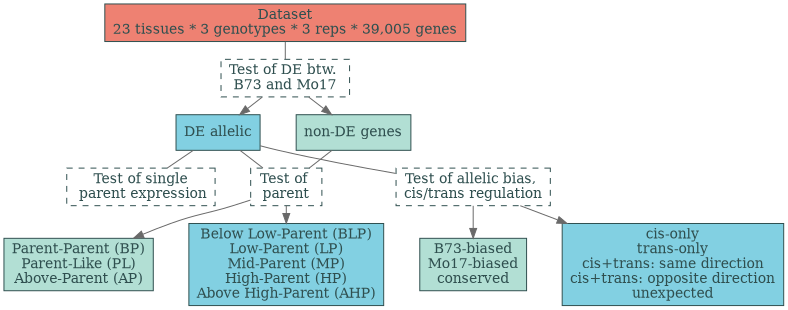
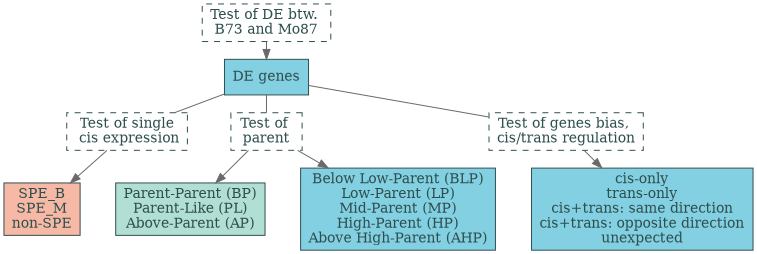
node "Dataset 23 tissues * 3 genotypes * 3 reps * 39,005 genes": removed
node "Test of DE btw. B73 and Mo17": label "Test of DE btw. B73 and Mo17" -> "Test of DE btw. B73 and Mo87"
node "DE allelic": label "DE allelic" -> "DE genes"
node "non-DE genes": removed
node "Test of single parent expression": label "Test of single parent expression" -> "Test of single cis expression"
node "Test of allelic bias, cis/trans regulation": label "Test of allelic bias, cis/trans regulation" -> "Test of genes bias, cis/trans regulation"
node "SPE_B SPE_M non-SPE": added
node "B73-biased Mo17-biased conserved": removed
